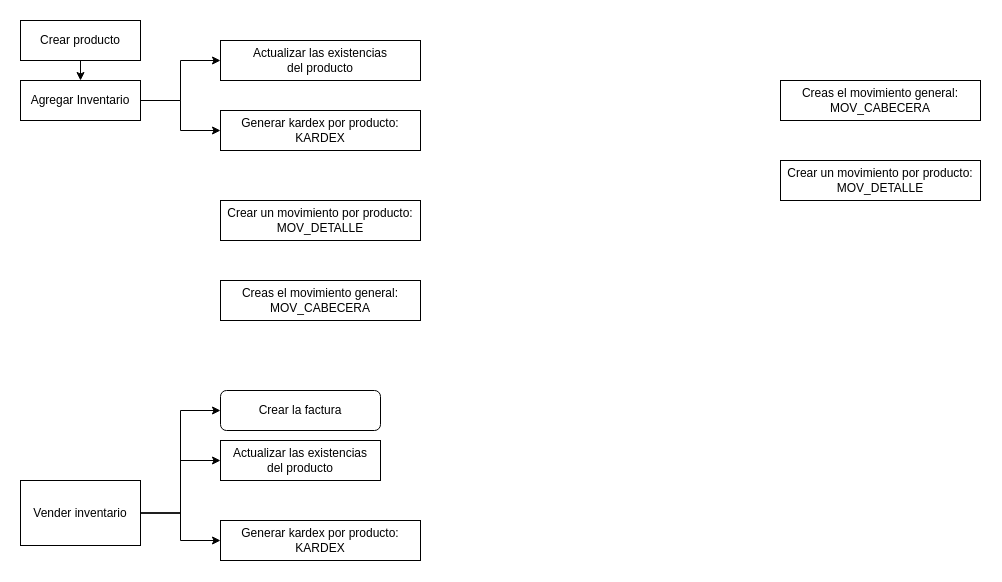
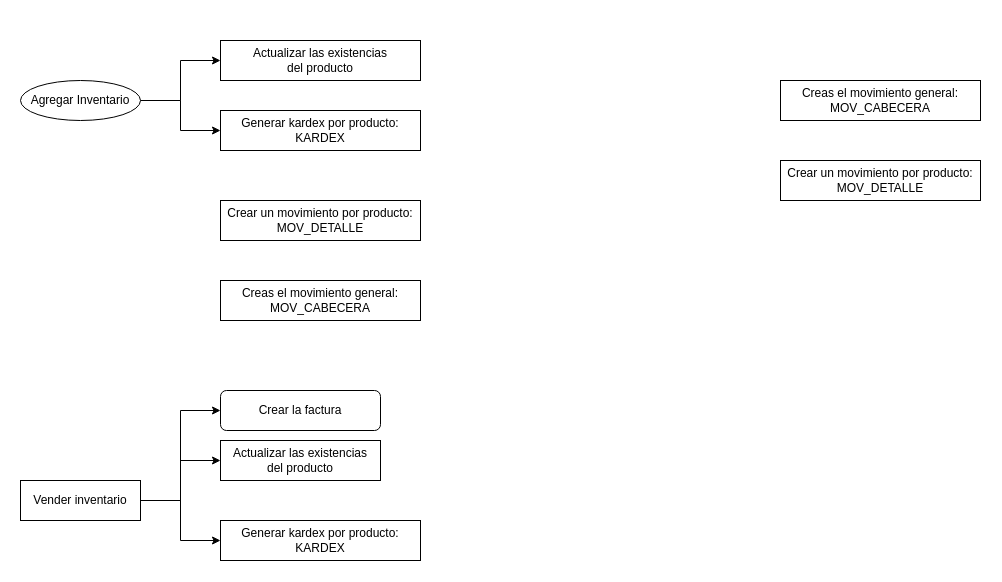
node "Crear producto": removed
edge "Crear producto" -> "Agregar Inventario": removed
node "Agregar Inventario": shape rectangle -> ellipse
node "Vender inventario": size 120x65 -> 120x40
